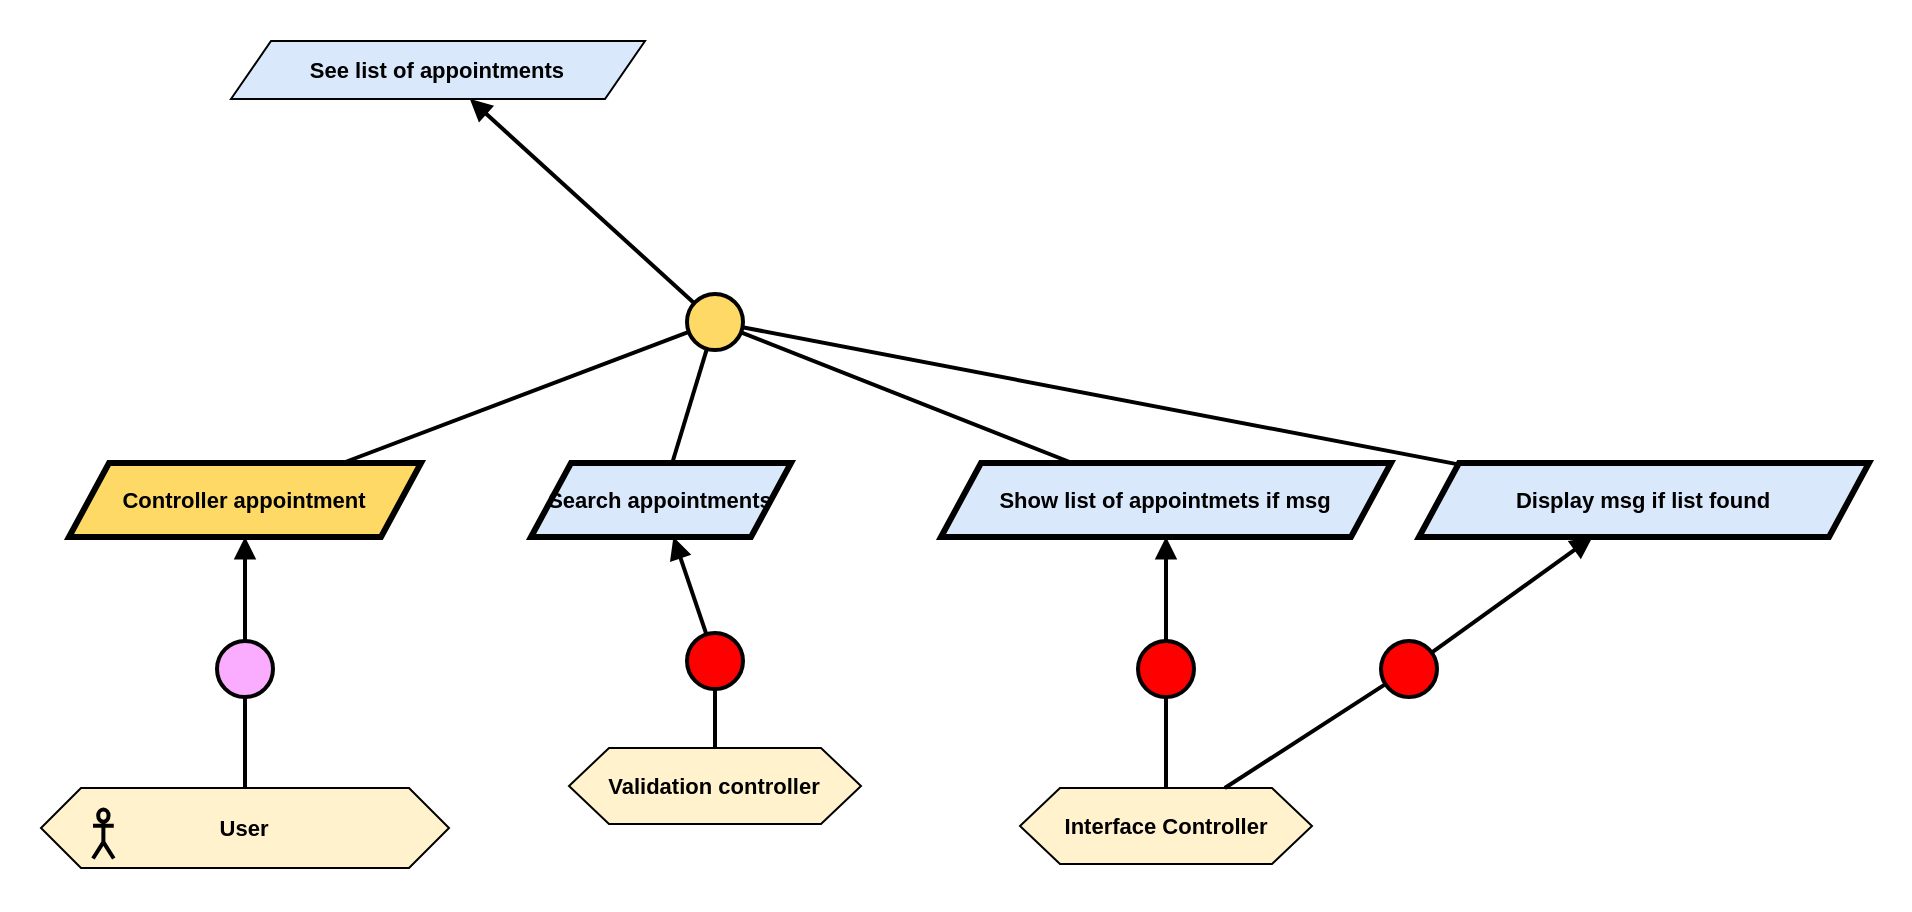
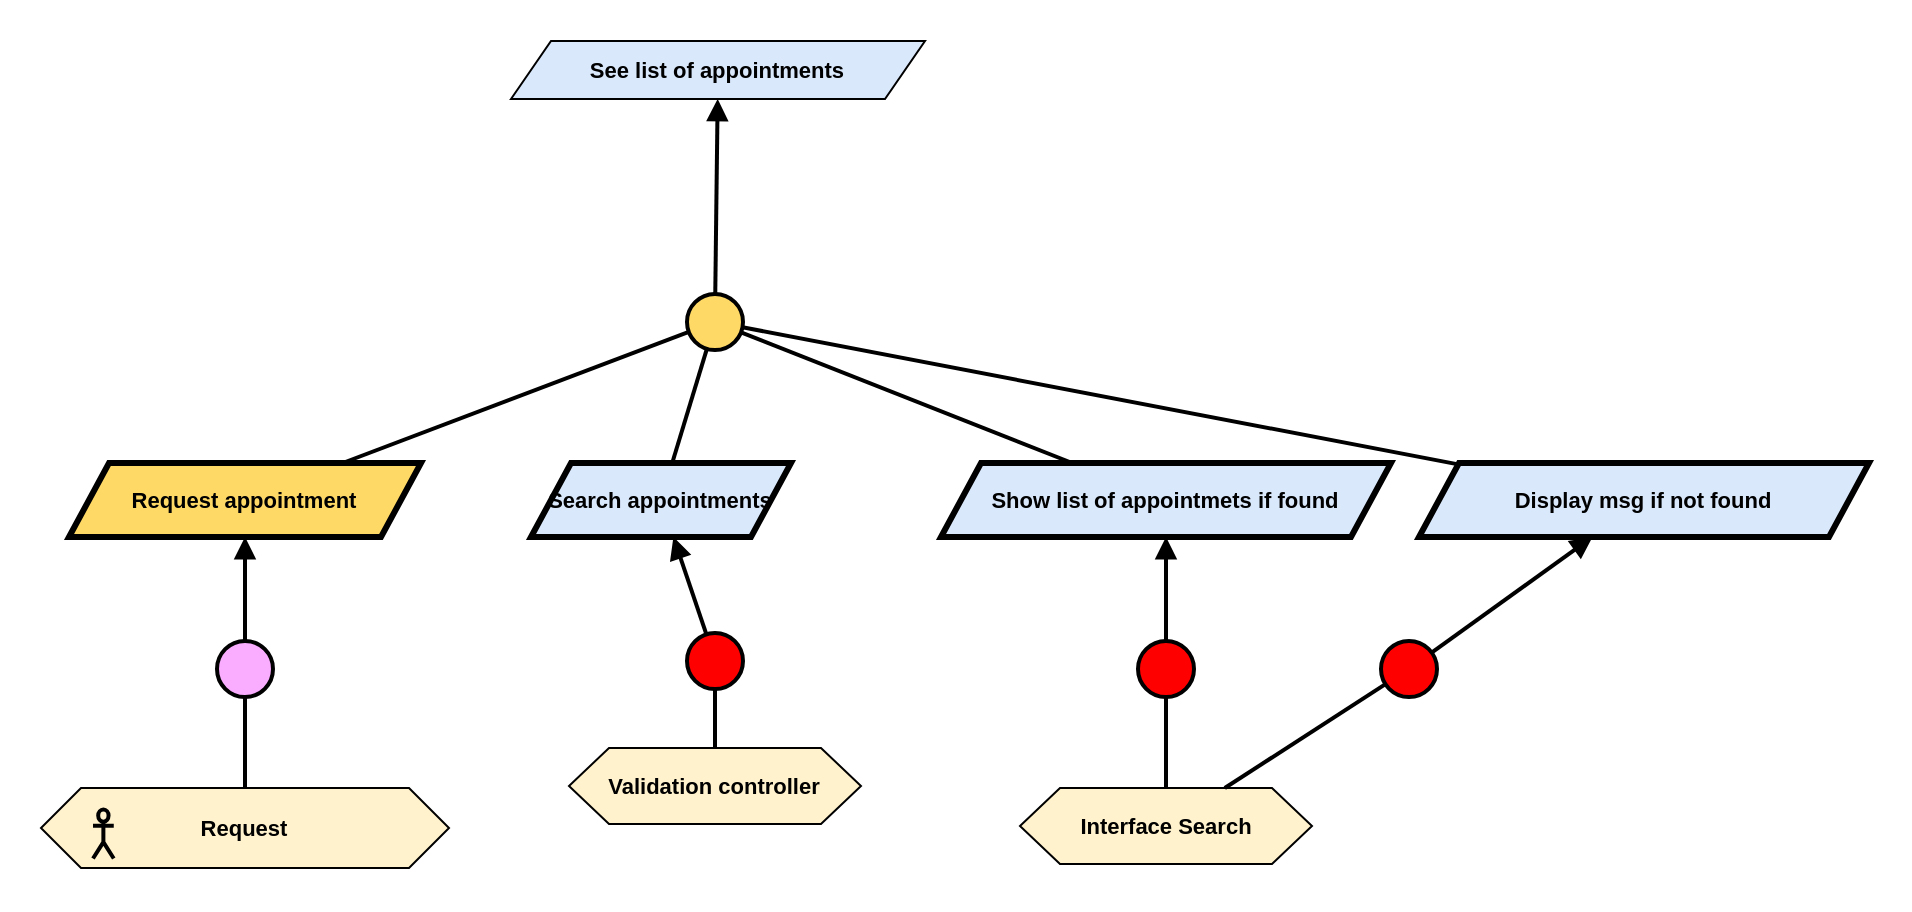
node "See list of appointments": moved (438, 70) -> (718, 70)
node "Controller appointment": label "Controller appointment" -> "Request appointment"
node "Show list of appointmets if msg": label "Show list of appointmets if msg" -> "Show list of appointmets if found"
node "Display msg if list found": label "Display msg if list found" -> "Display msg if not found"
node "Interface Controller": label "Interface Controller" -> "Interface Search"
node "User": label "User" -> "Request"
